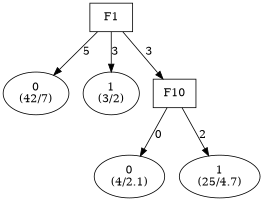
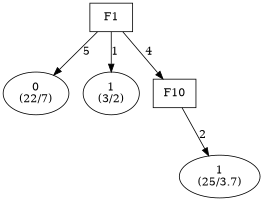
edge "F1" -> "1 (3/2)": label "3" -> "1"
edge "F1" -> "F10": label "3" -> "4"
node "0 (42/7)": label "0 (42/7)" -> "0 (22/7)"
node "0 (4/2.1)": removed
node "1 (25/4.7)": label "1 (25/4.7)" -> "1 (25/3.7)"
